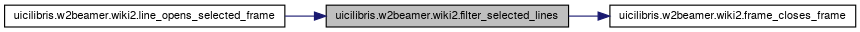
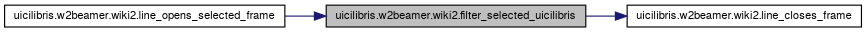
node "uicilibris.w2beamer.wiki2.filter_selected_lines": label "uicilibris.w2beamer.wiki2.filter_selected_lines" -> "uicilibris.w2beamer.wiki2.filter_selected_uicilibris"
node "uicilibris.w2beamer.wiki2.frame_closes_frame": label "uicilibris.w2beamer.wiki2.frame_closes_frame" -> "uicilibris.w2beamer.wiki2.line_closes_frame"
